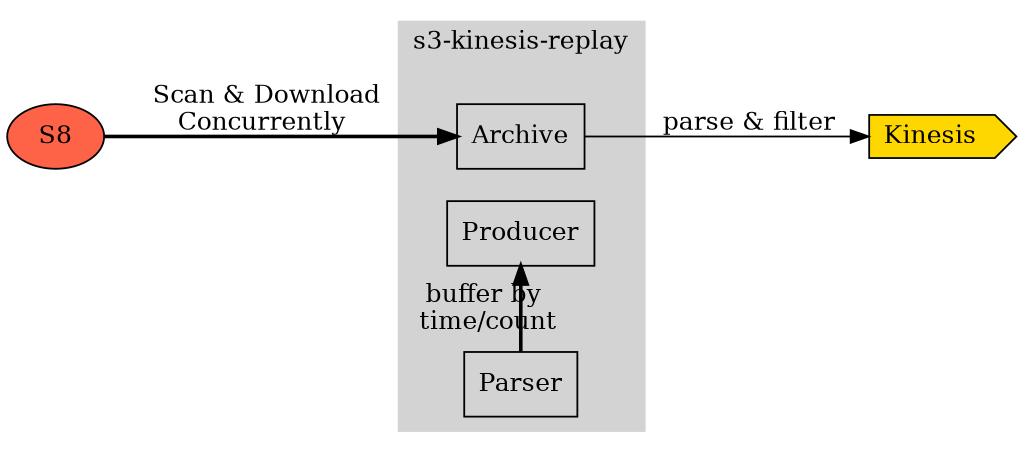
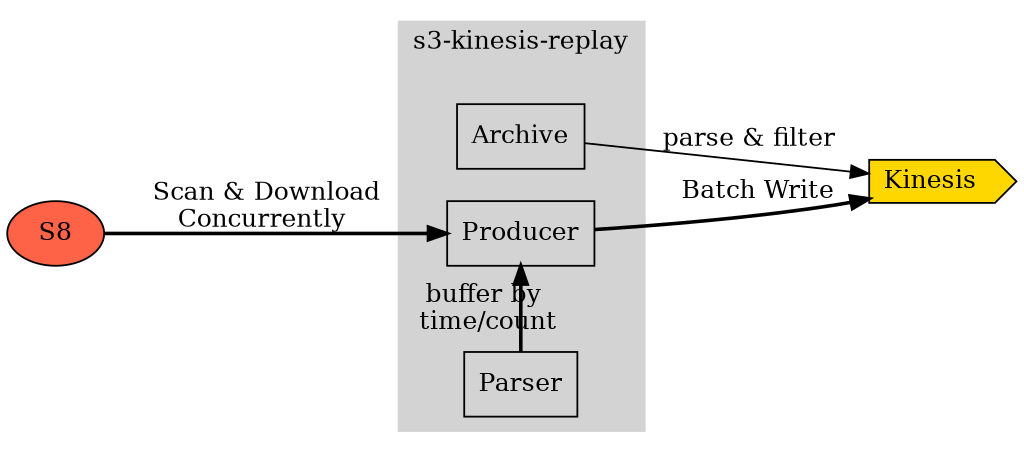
edge "S8" -> "Archive": now "S8" -> "Producer"
edge "Producer" -> "Kinesis": added, label "Batch Write"
